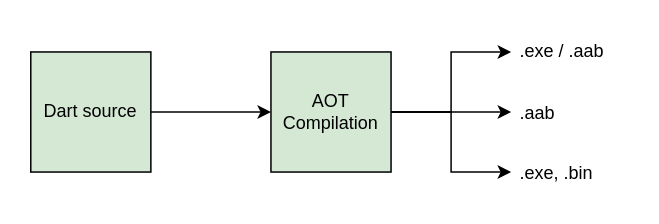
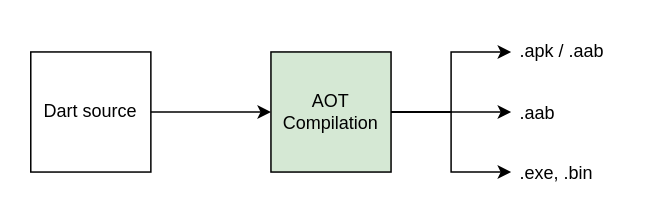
node ".exe / .aab": label ".exe / .aab" -> ".apk / .aab"
node "Dart source": fillcolor #d5e8d4 -> #ffffff
